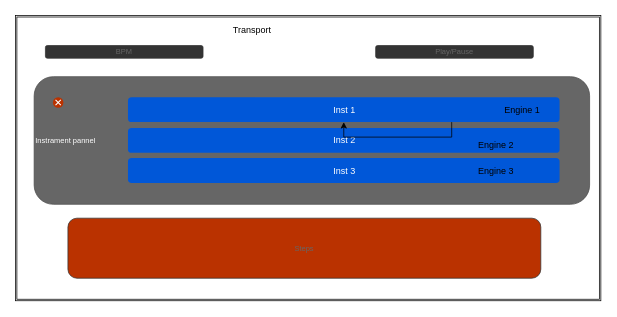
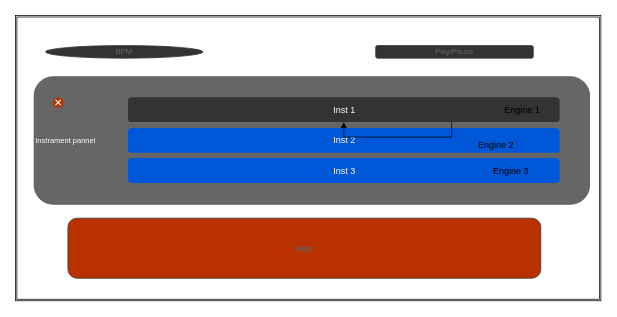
node "Transport": removed
node "BPM": shape rounded rectangle -> ellipse
node "Inst 1": fillcolor #0057d8 -> #333333
node "Engine 3": moved (495, 170) -> (510, 170)
